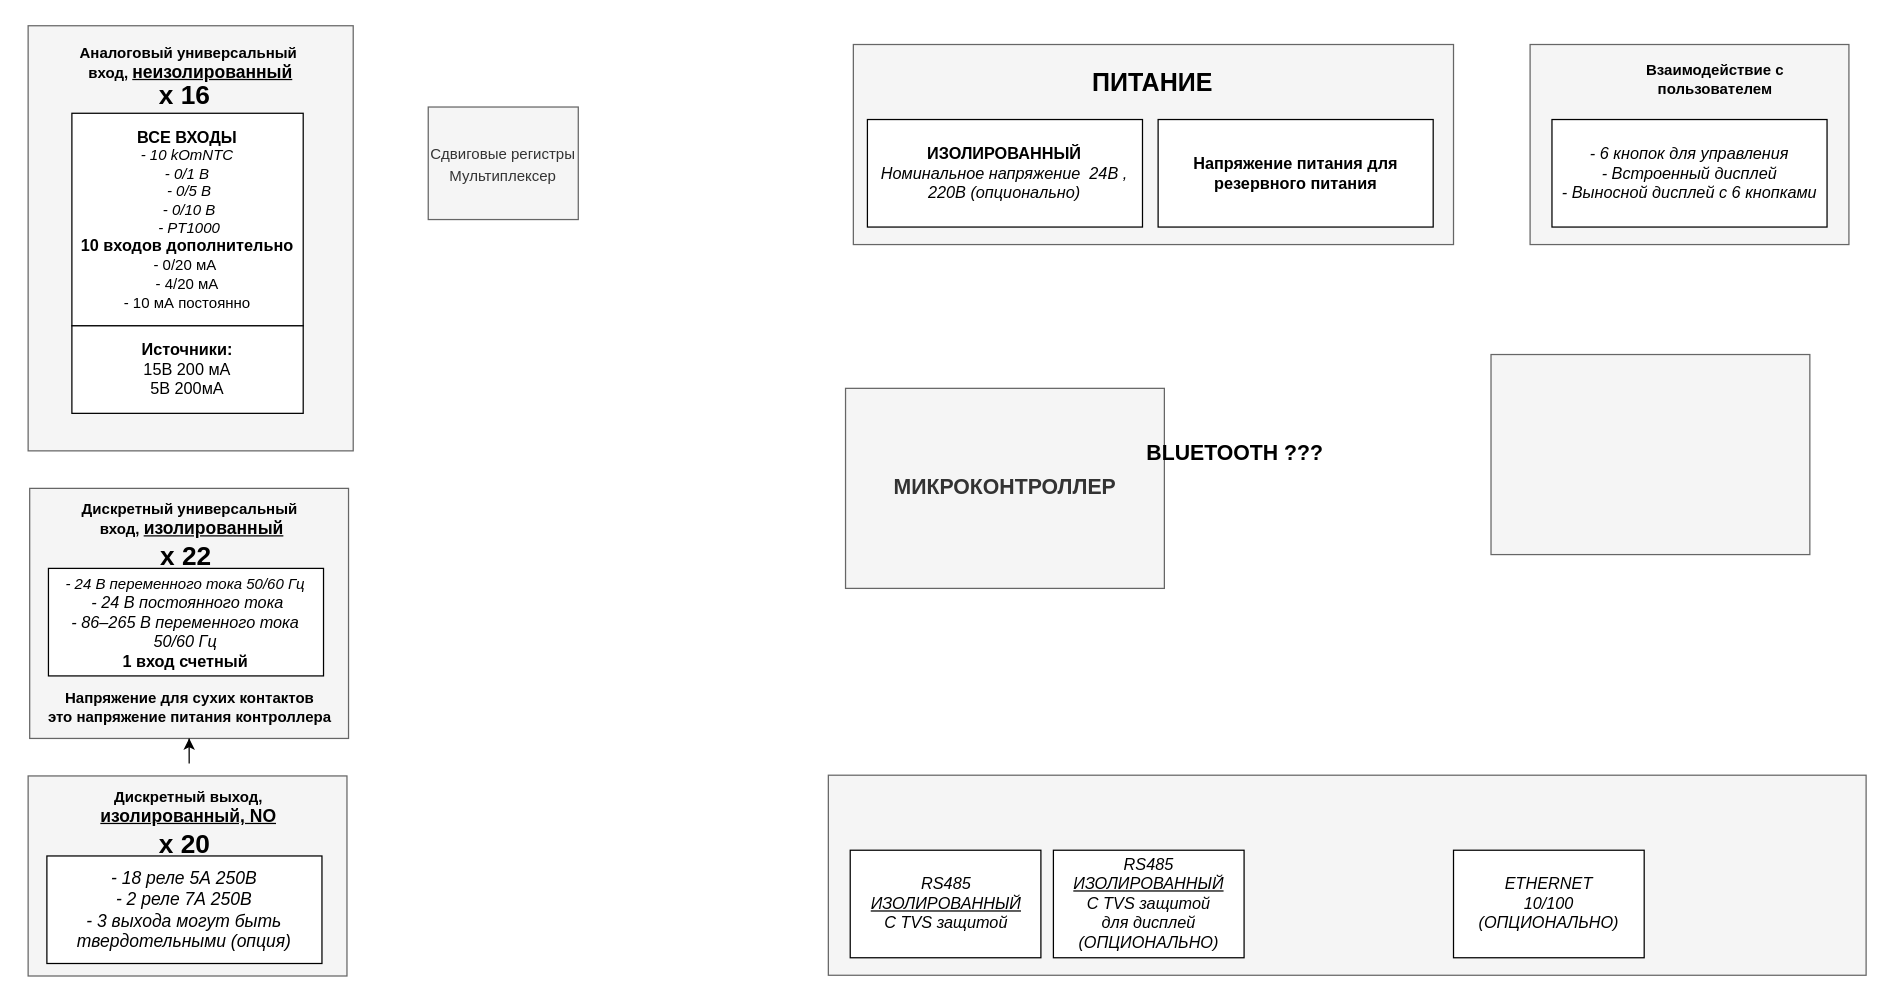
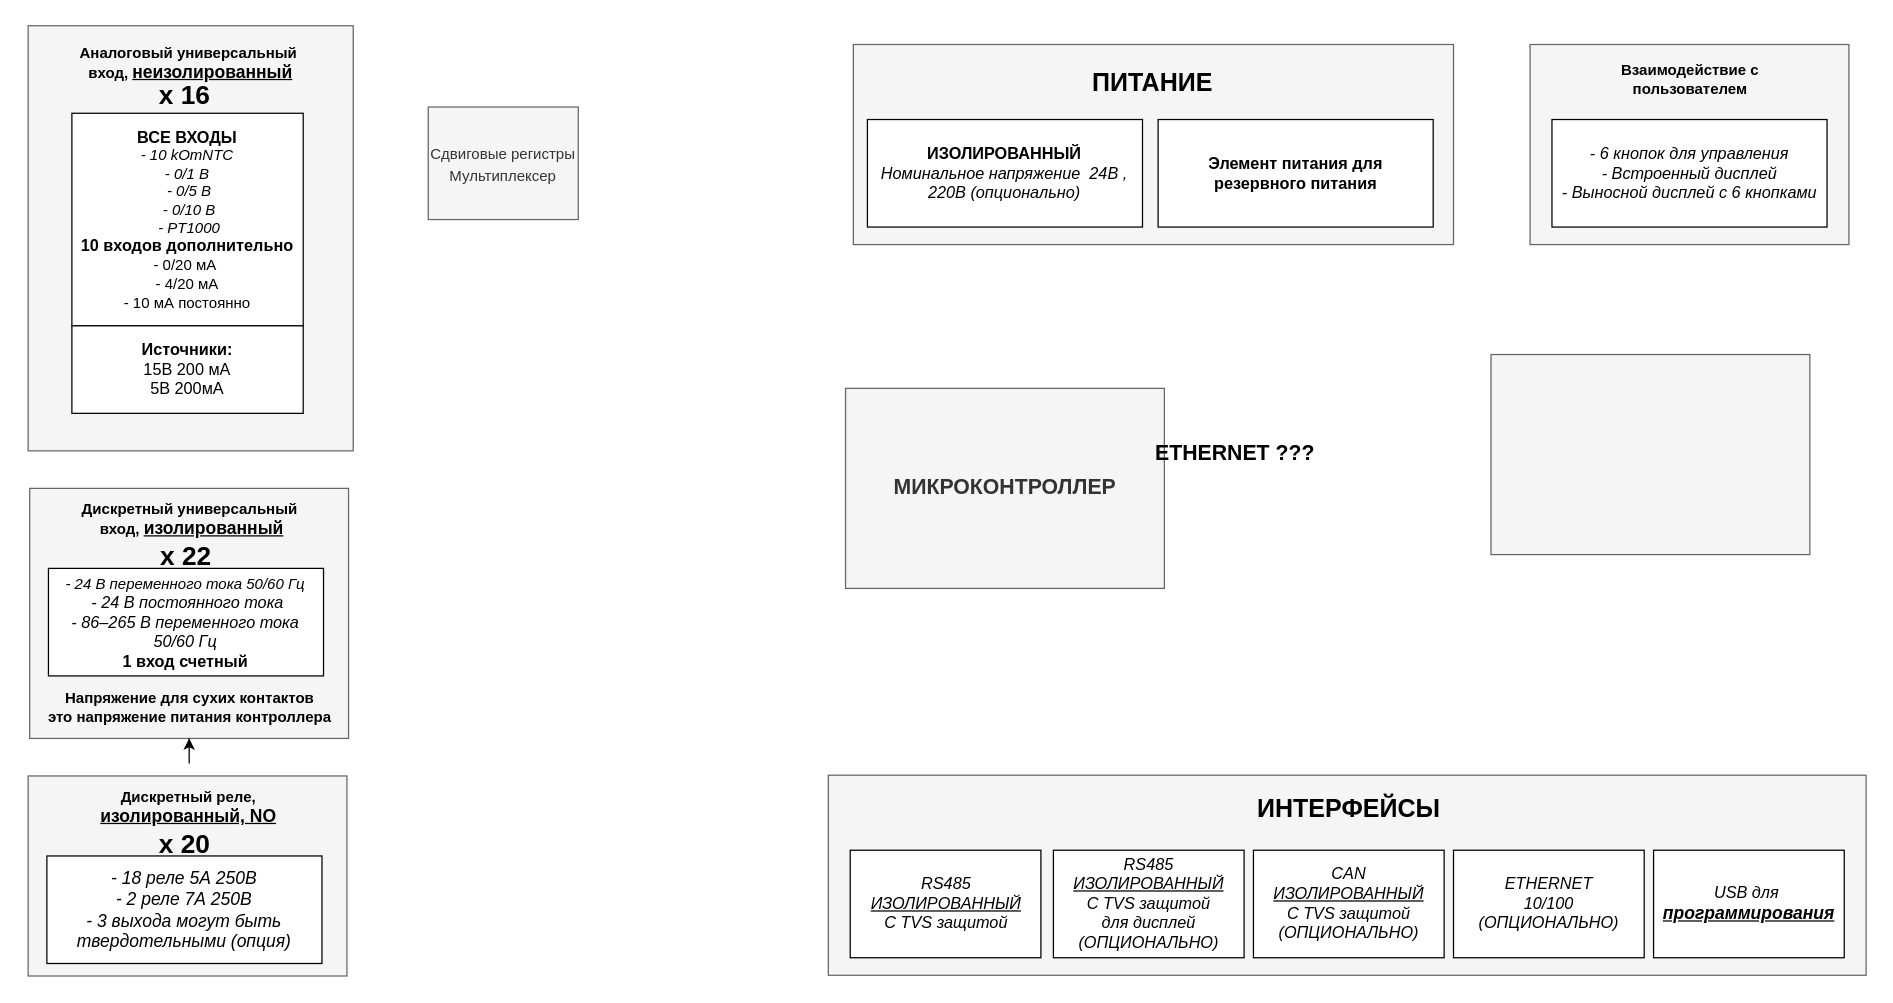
node "Взаимодействие с пользователем": moved (1714, 79) -> (1689, 79)
node "Напряжение питания для резервного питания": label "Напряжение питания для резервного питания" -> "Элемент питания для резервного питания"
node "BLUETOOTH ???": label "BLUETOOTH ???" -> "ETHERNET ???"
node "Дискретный выход, изолированный, NO": label "Дискретный выход, изолированный, NO" -> "Дискретный реле, изолированный, NO"
node "ИНТЕРФЕЙСЫ": added
node "CAN ИЗОЛИРОВАННЫЙ С TVS защитой (ОПЦИОНАЛЬНО)": added
node "USB для программирования": added
